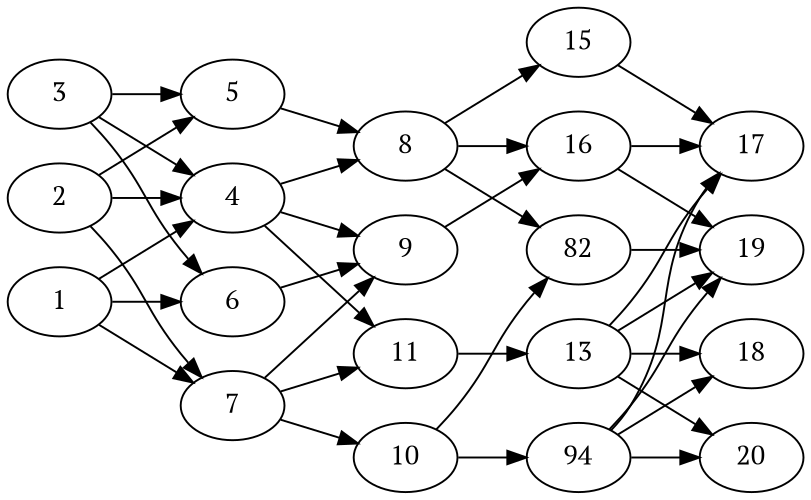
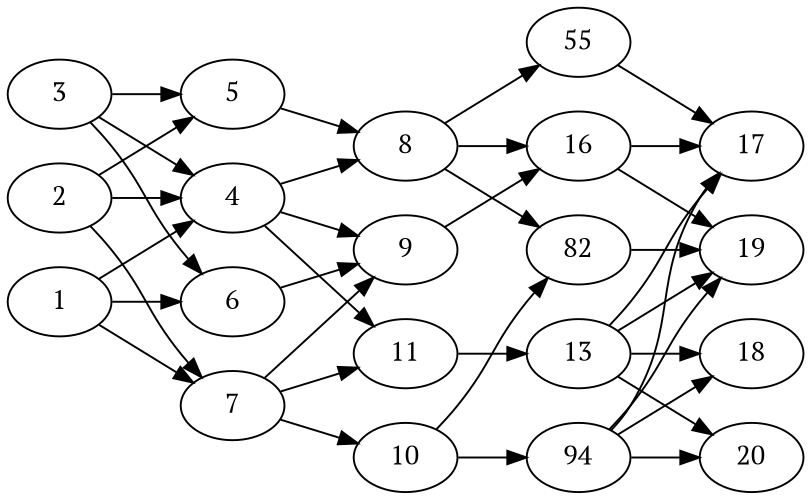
node "15": label "15" -> "55"
